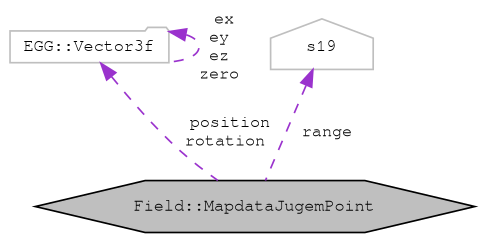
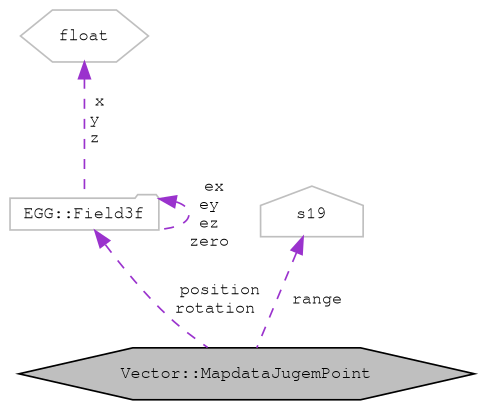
node "float": added
node "EGG::Vector3f": label "EGG::Vector3f" -> "EGG::Field3f"
node "Field::MapdataJugemPoint": label "Field::MapdataJugemPoint" -> "Vector::MapdataJugemPoint"
